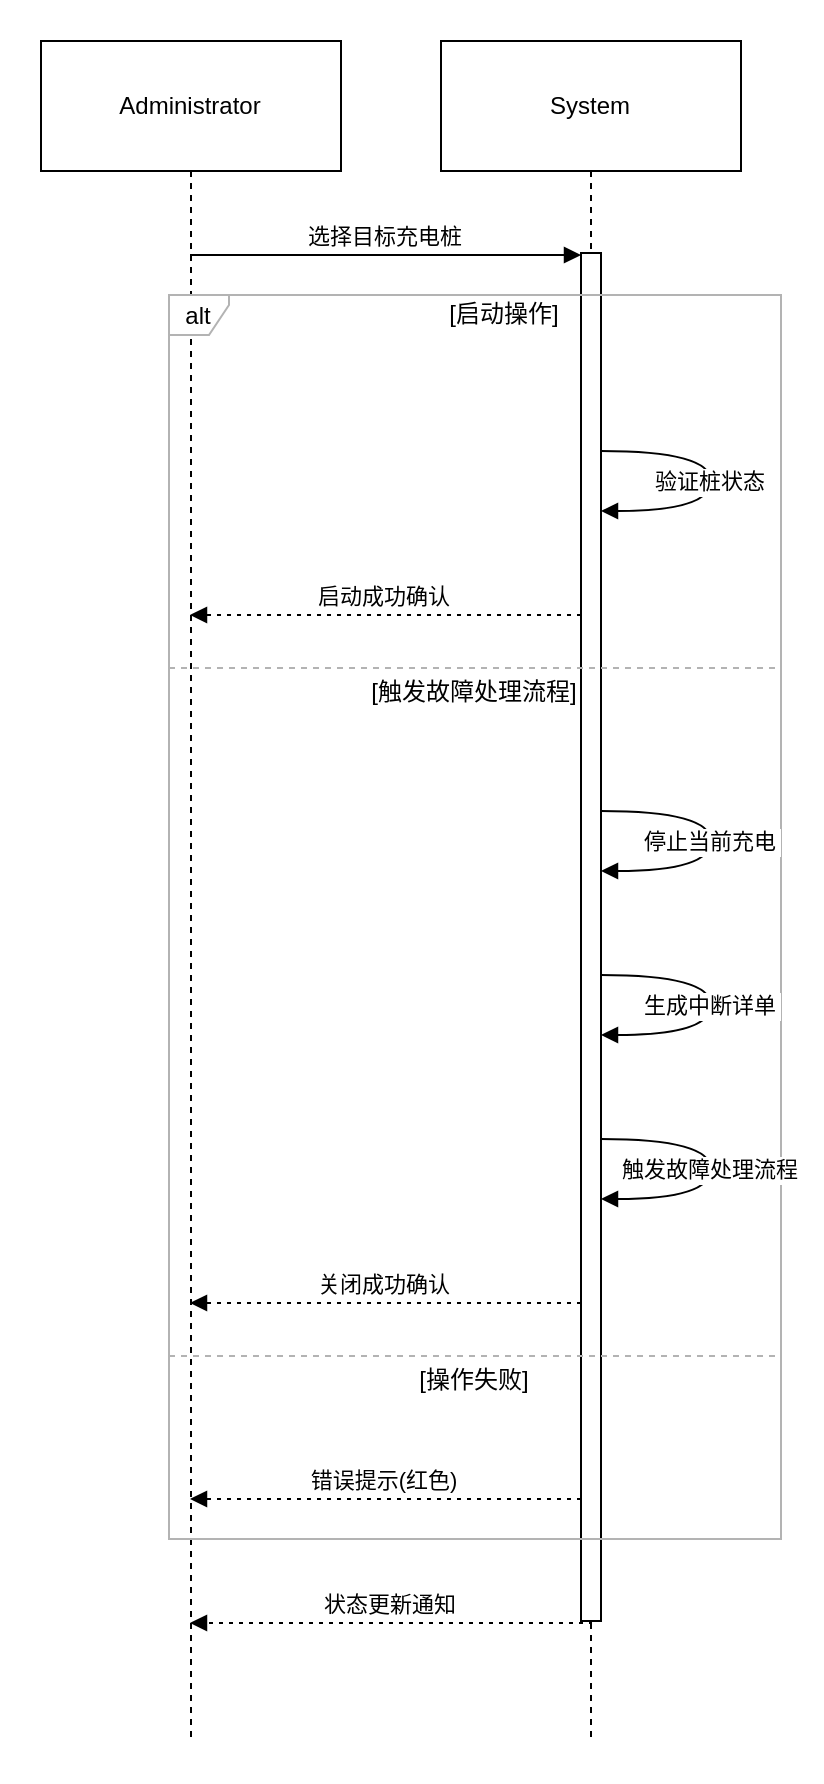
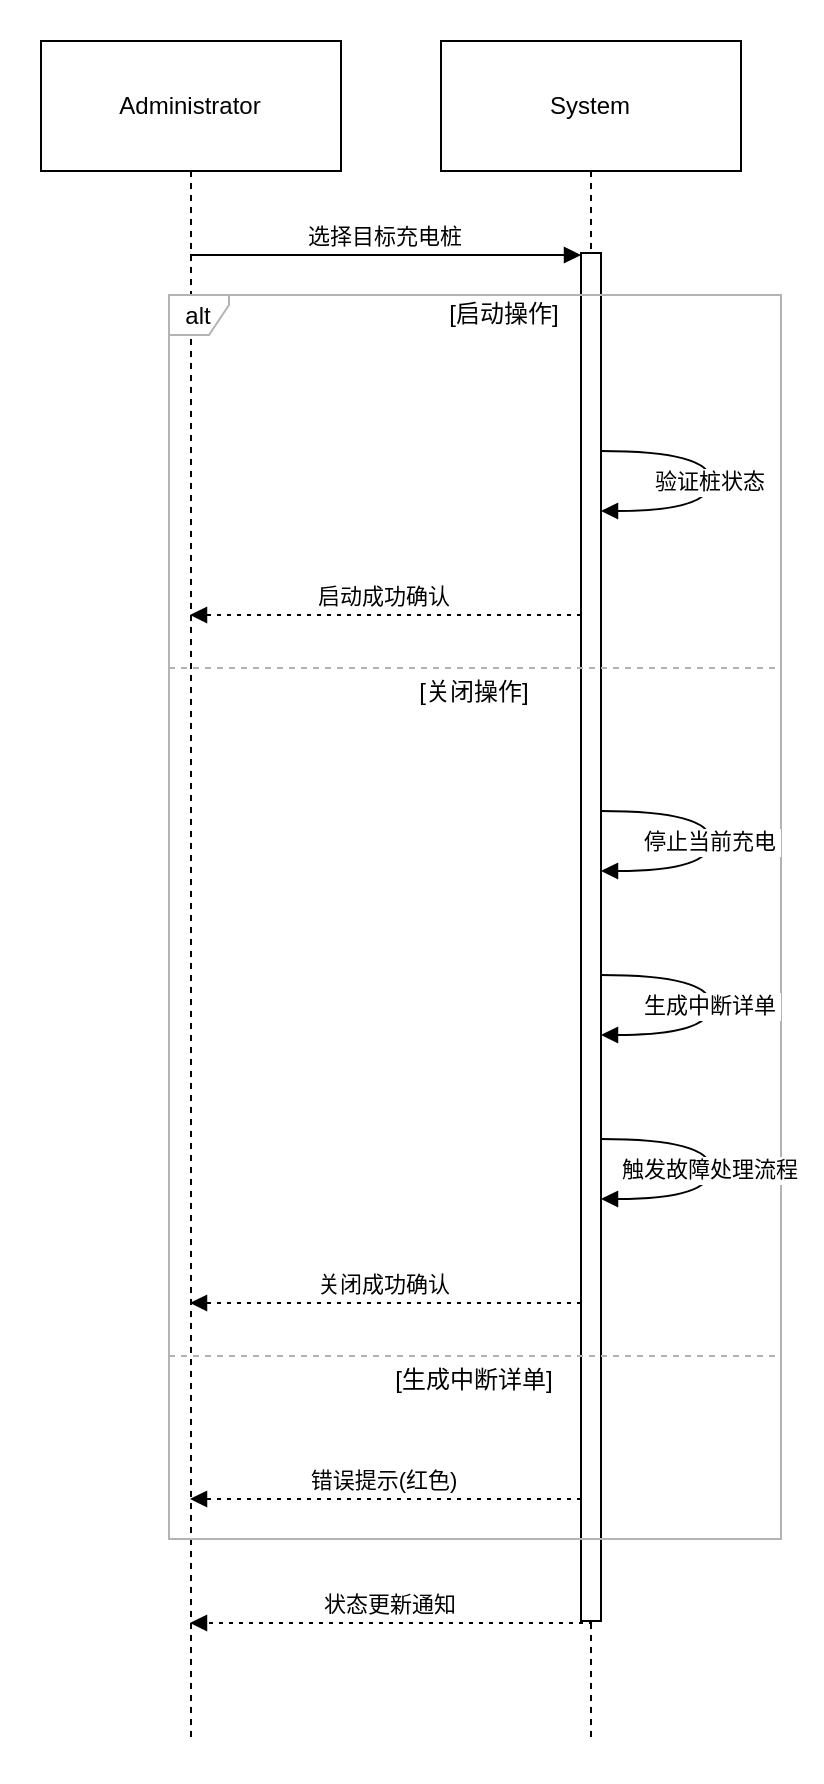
node "[触发故障处理流程]": label "[触发故障处理流程]" -> "[关闭操作]"
node "[操作失败]": label "[操作失败]" -> "[生成中断详单]"
